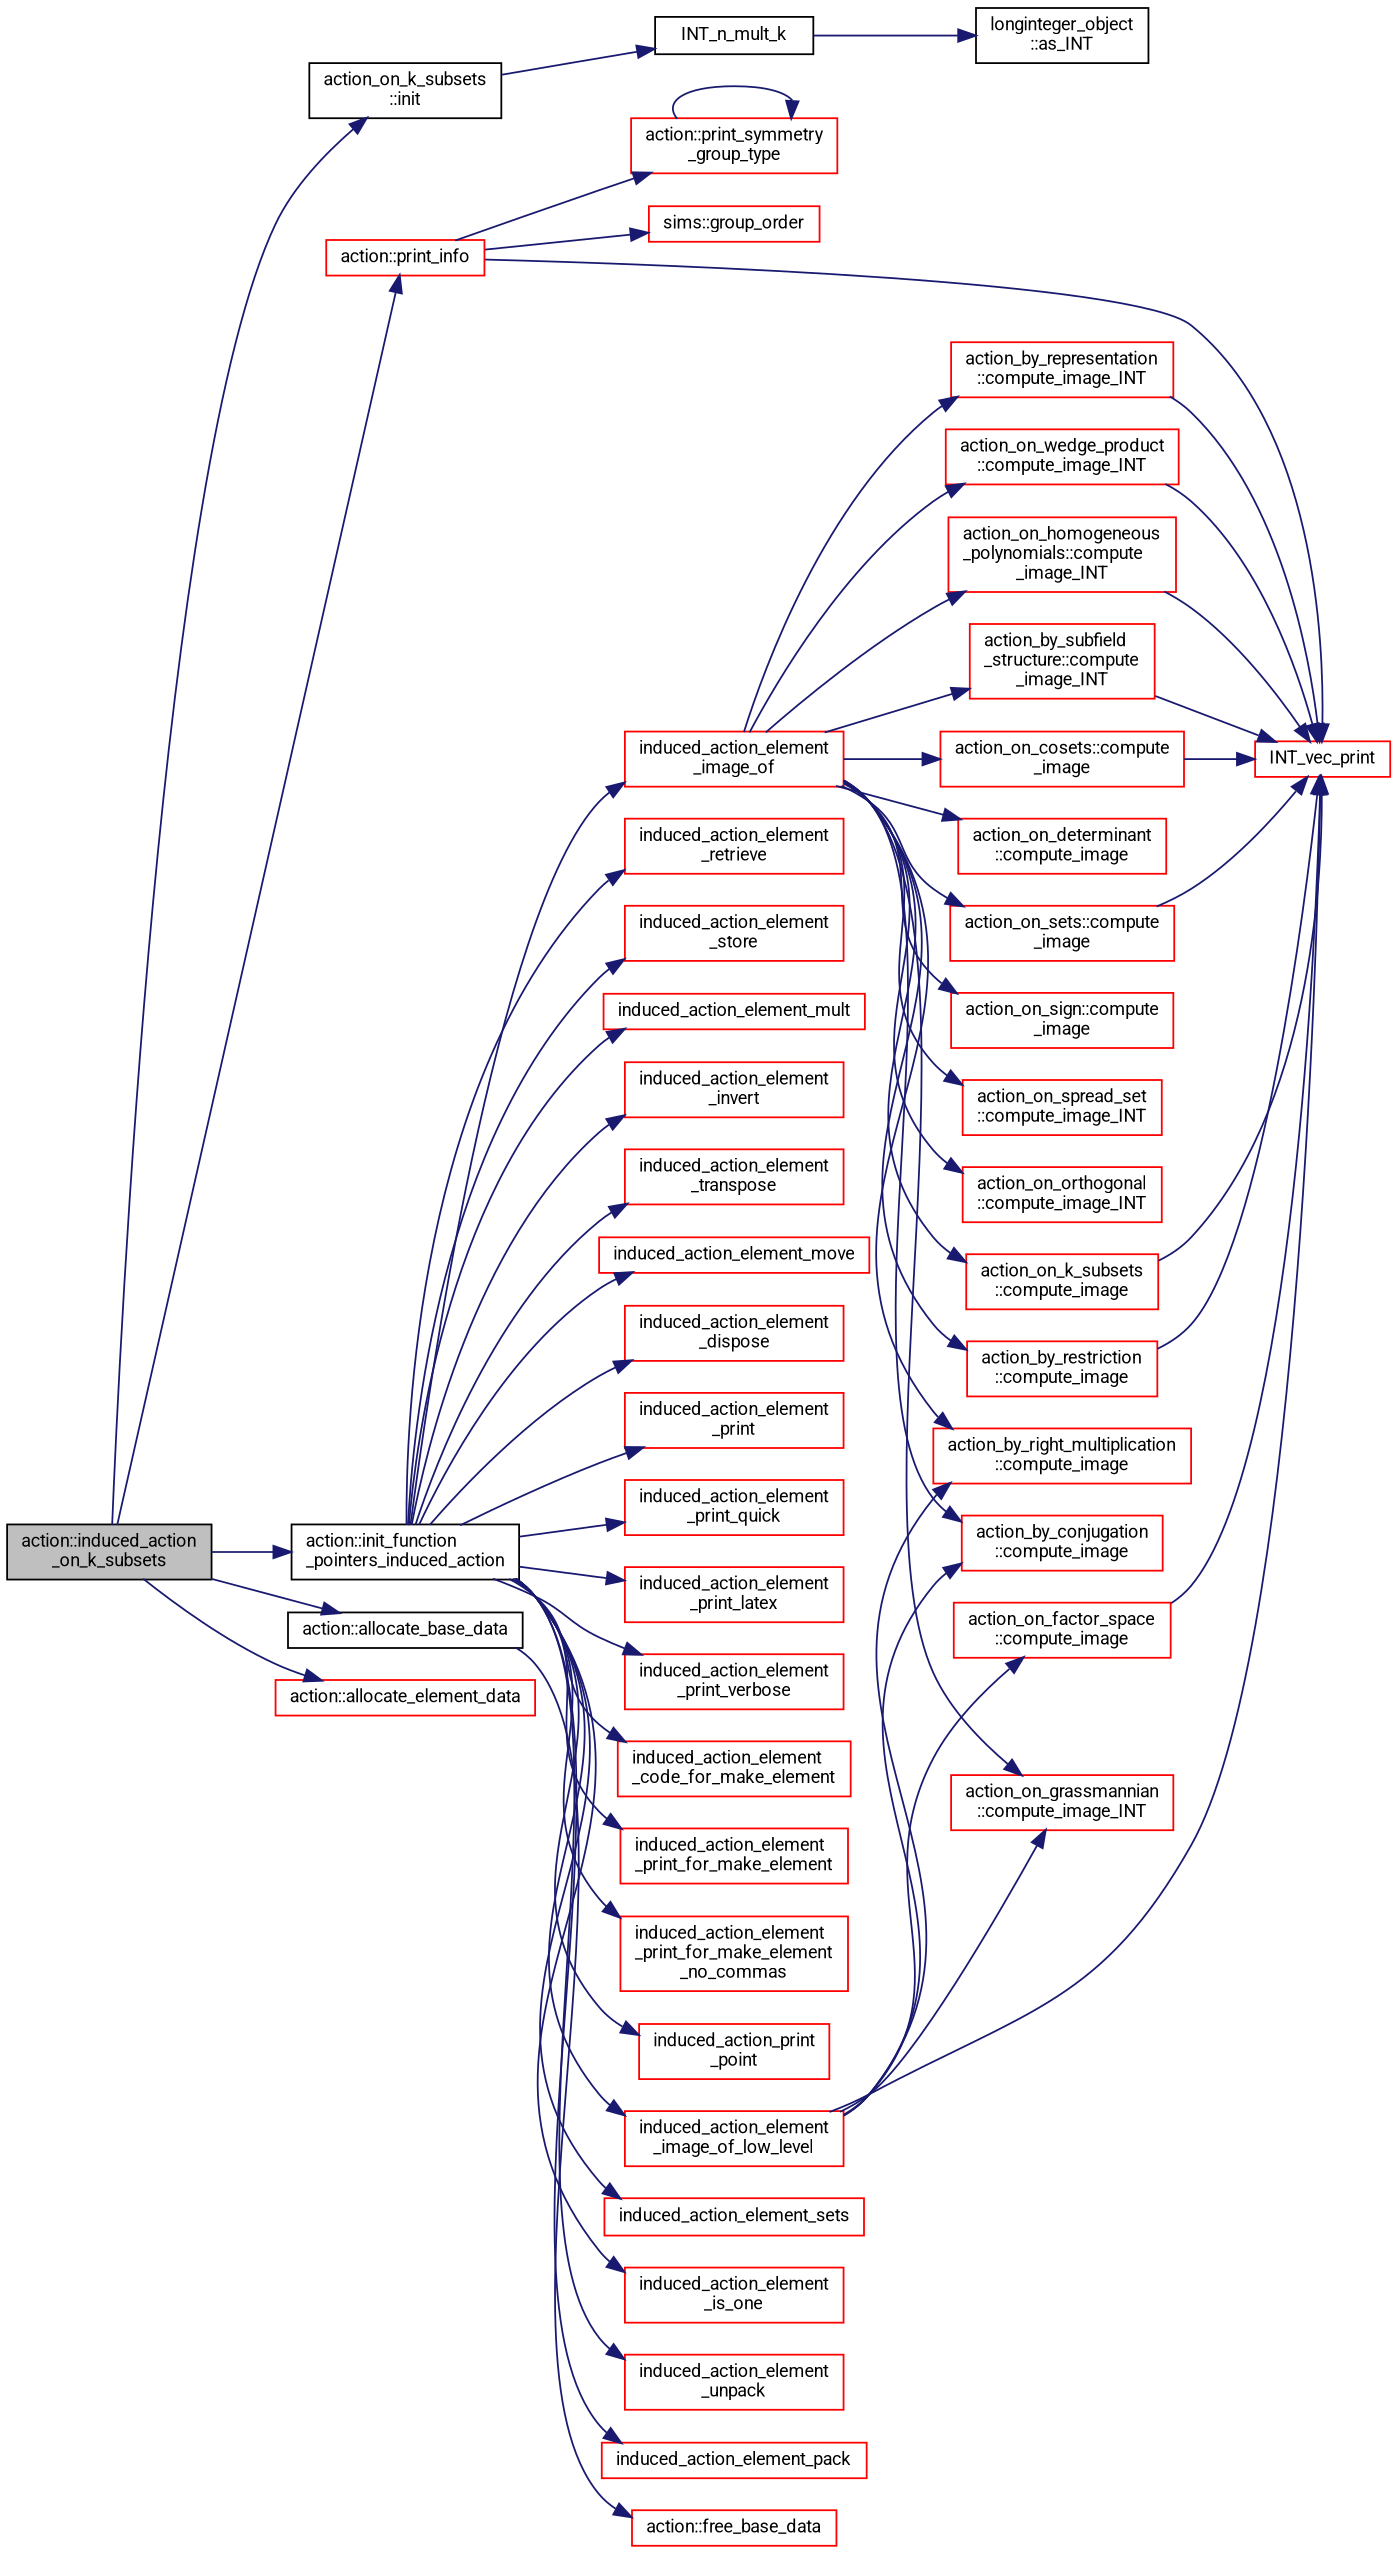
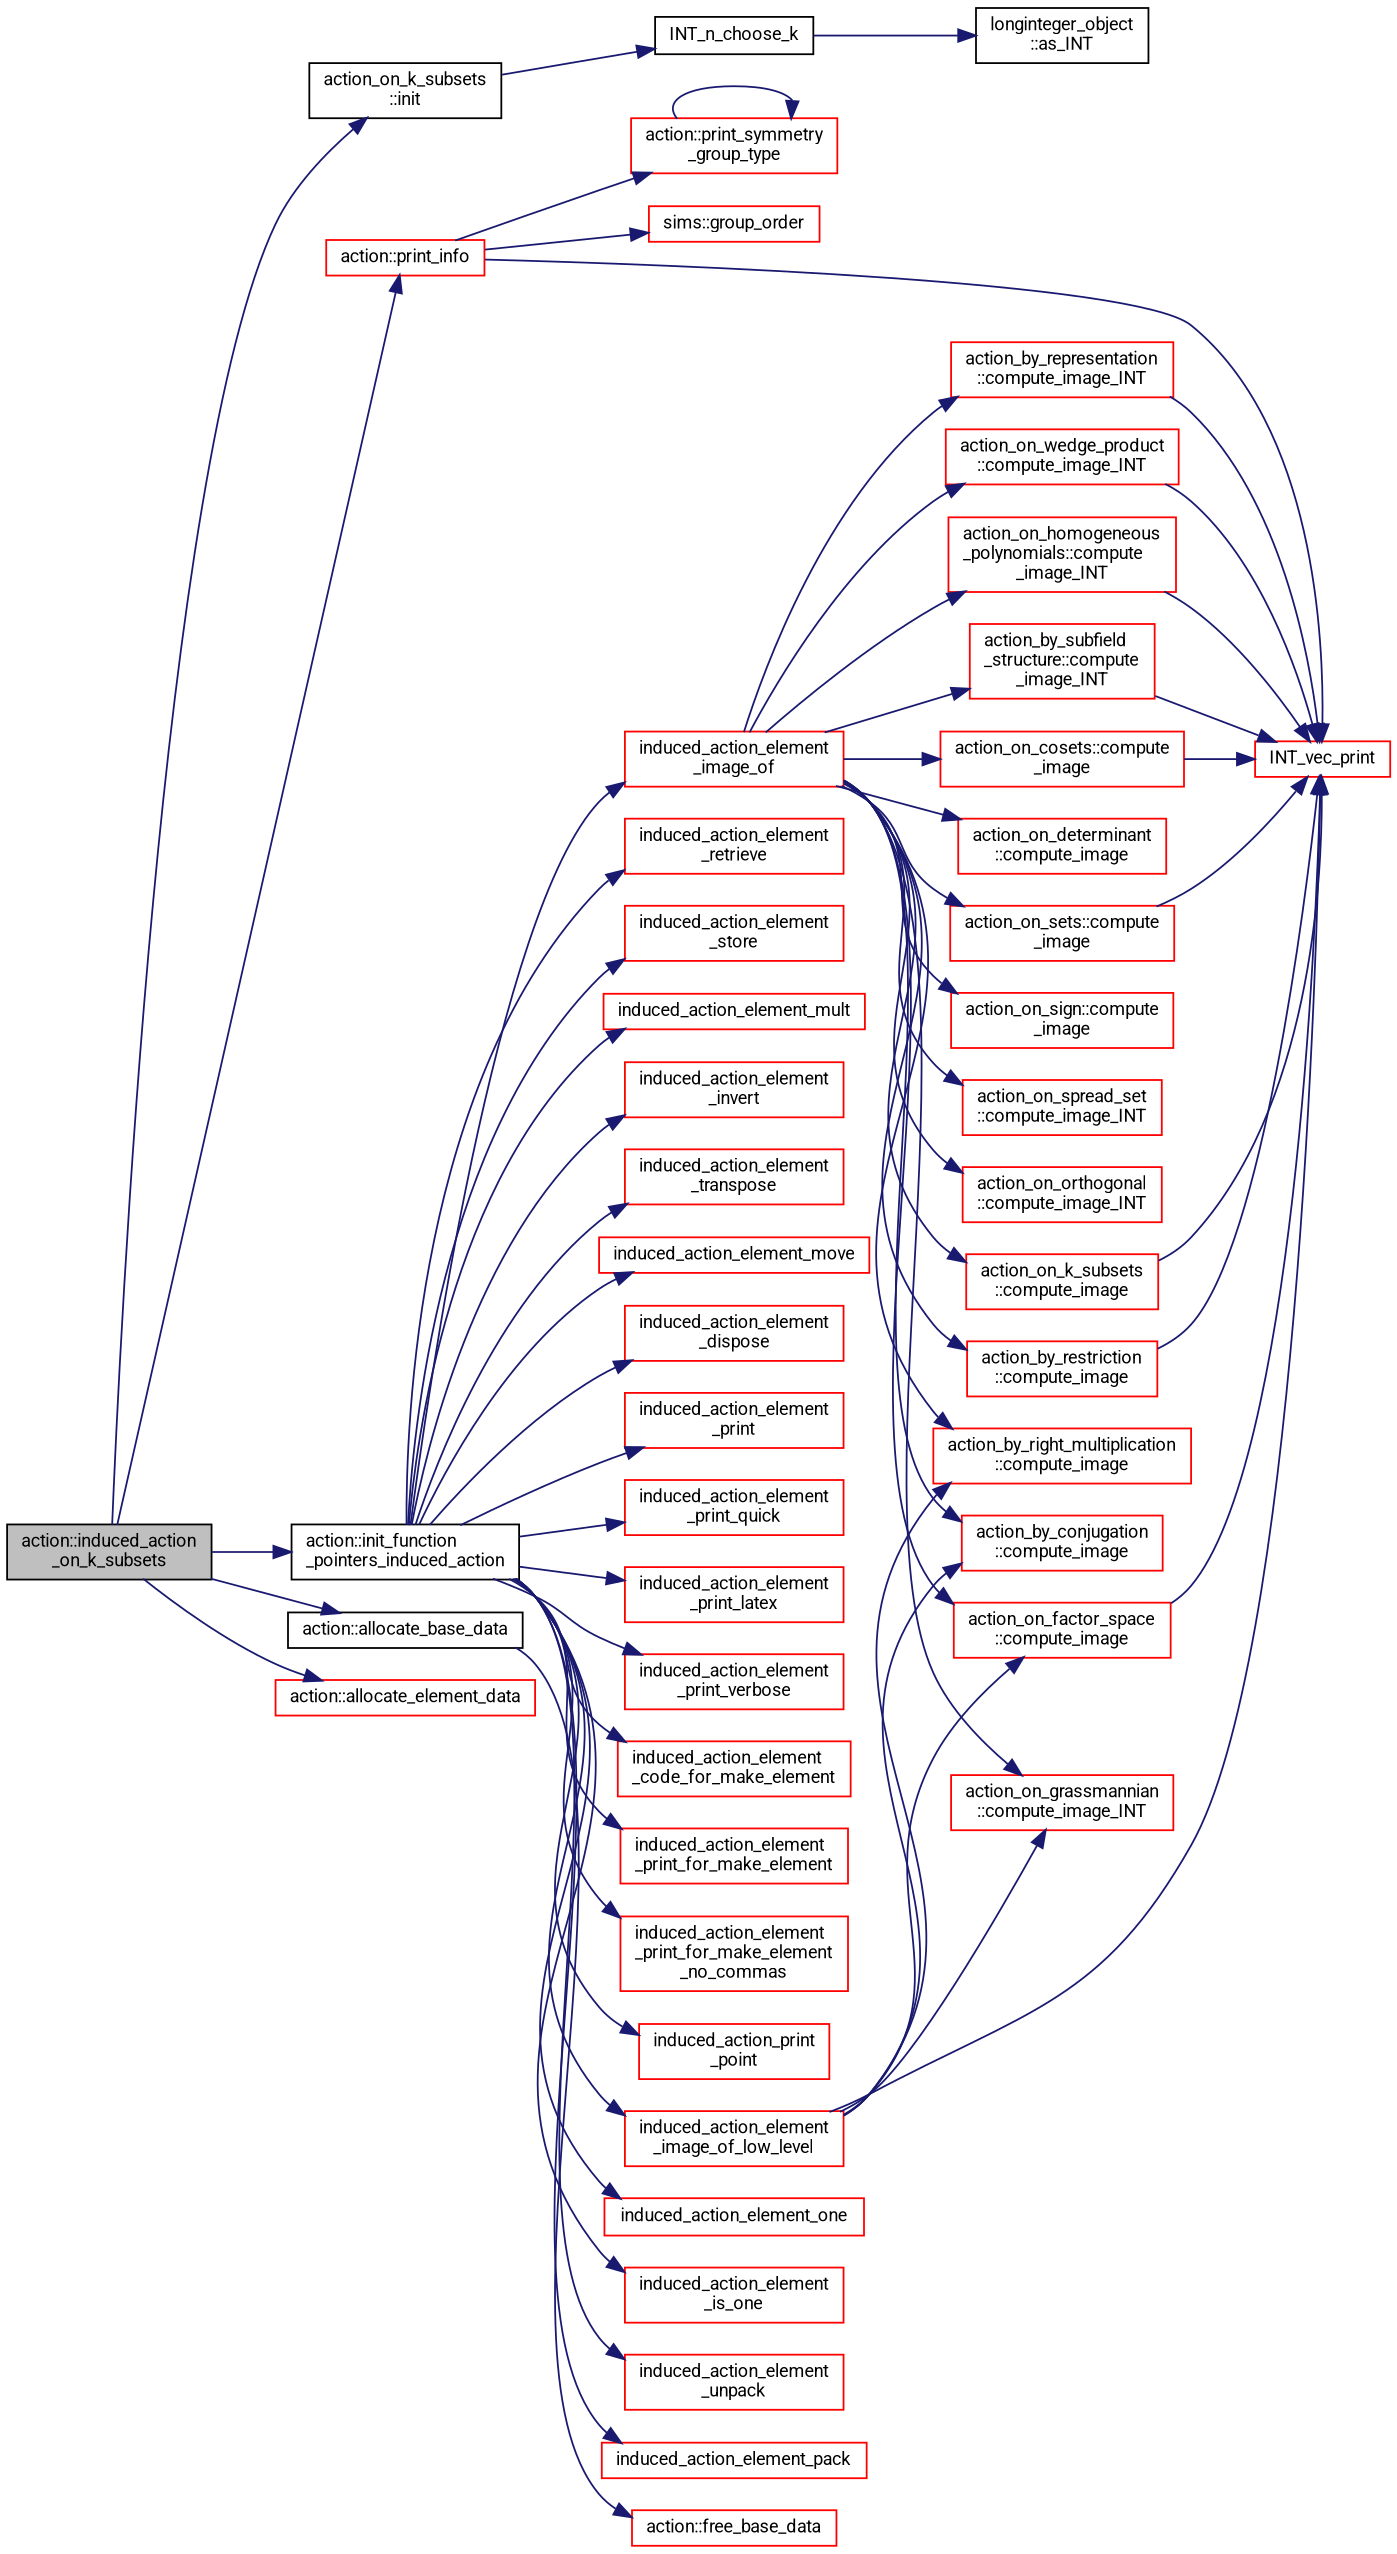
node "INT_n_mult_k": label "INT_n_mult_k" -> "INT_n_choose_k"
edge "induced_action_element _image_of" -> "action_on_factor_space ::compute_image": added
node "induced_action_element_sets": label "induced_action_element_sets" -> "induced_action_element_one"
